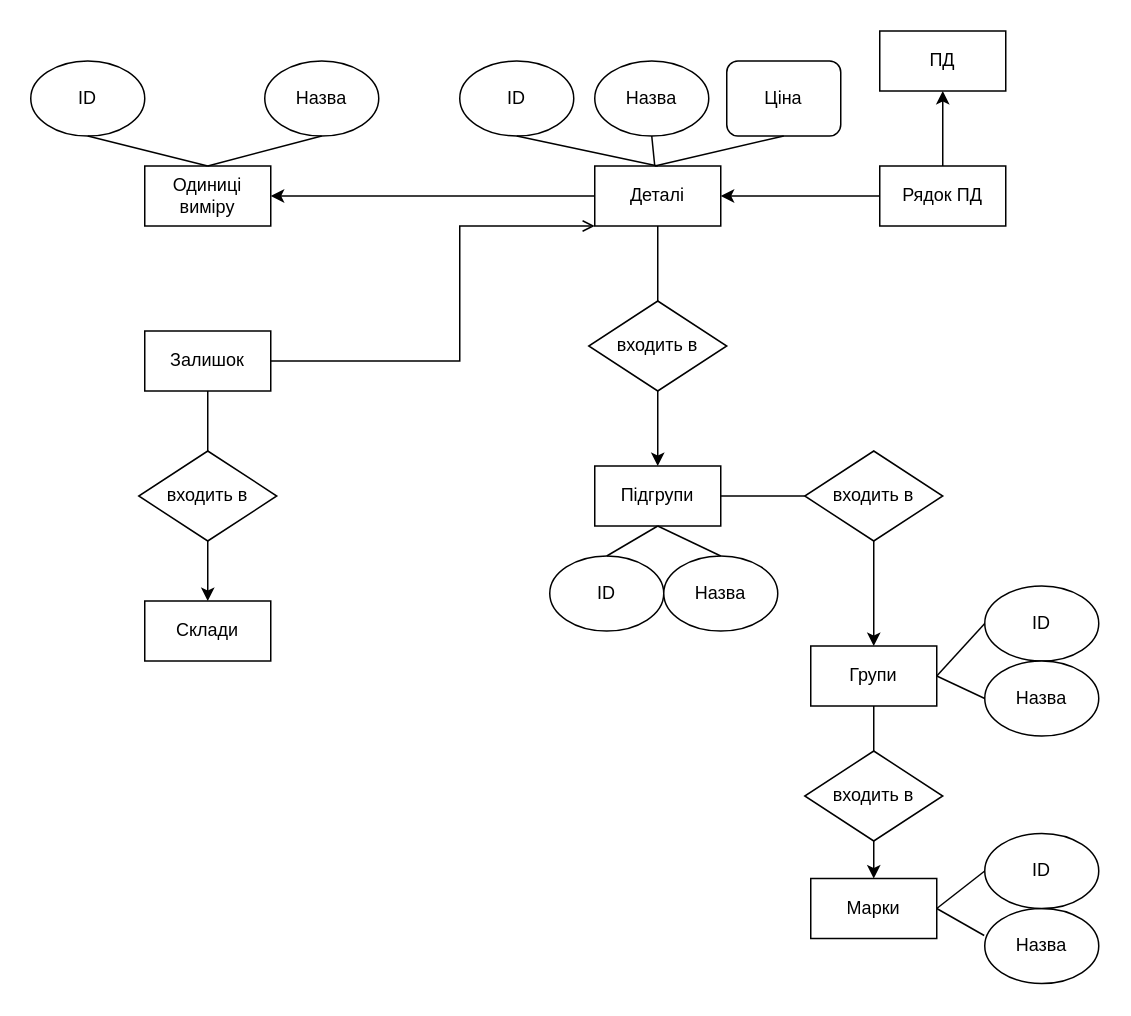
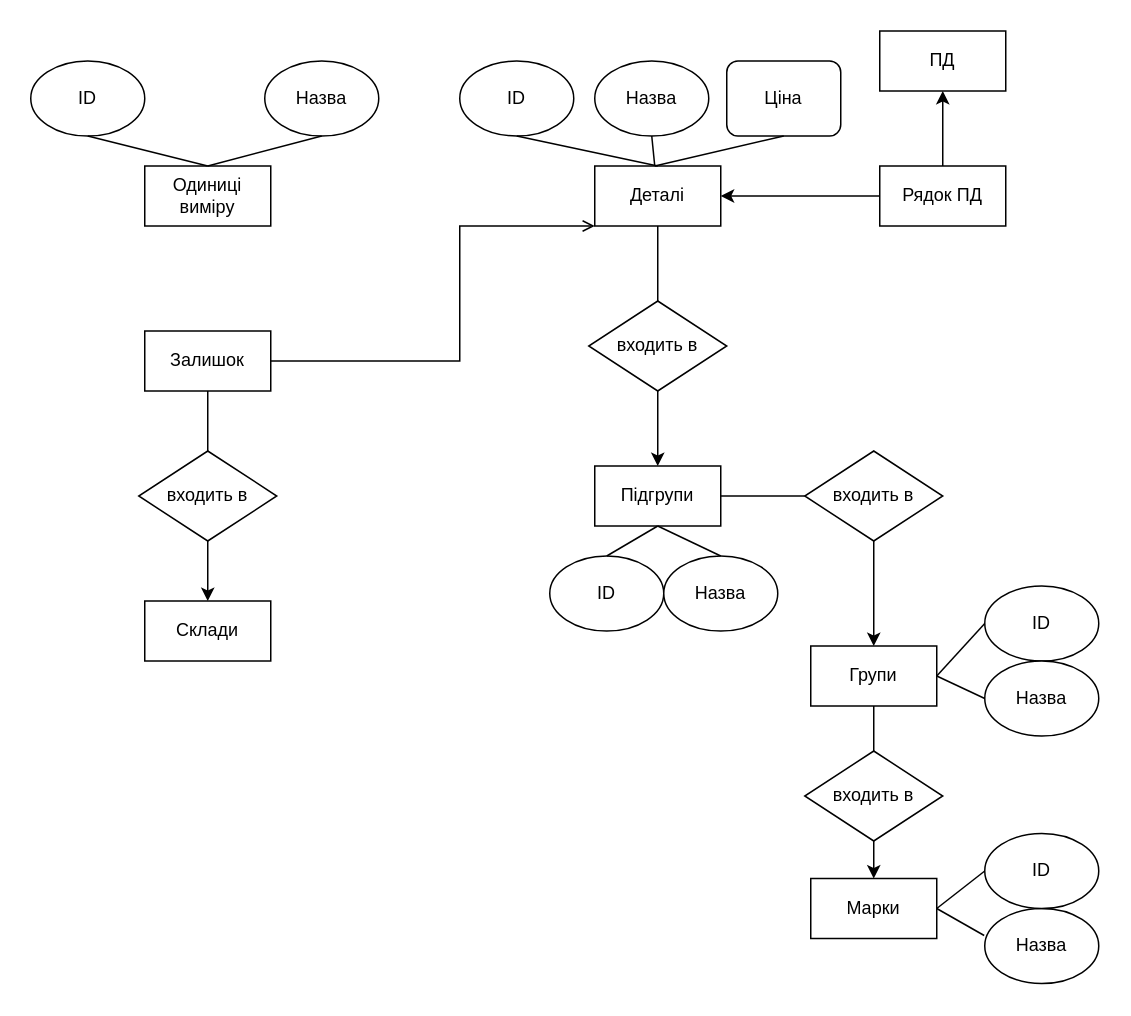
edge "Деталі" -> "Одиниці виміру": removed
